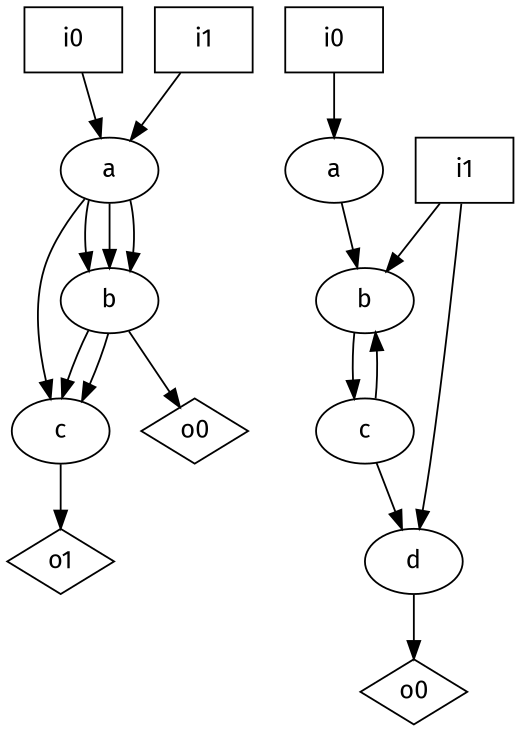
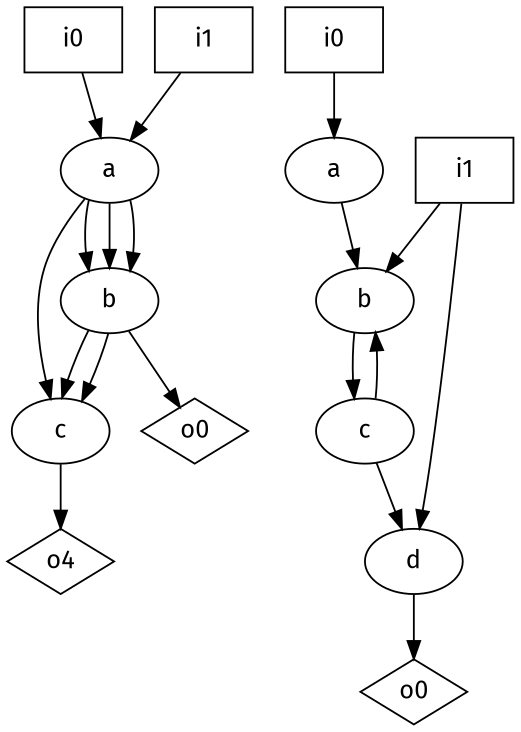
node "o1": label "o1" -> "o4"
